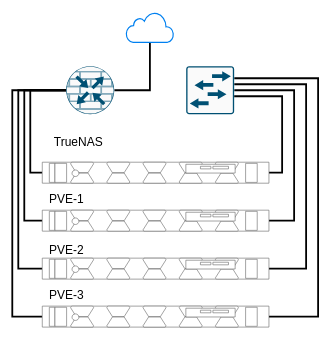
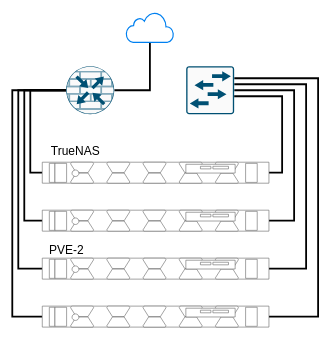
node "TrueNAS": moved (78, 141) -> (75, 150)
node "PVE-1": removed
node "PVE-3": removed
